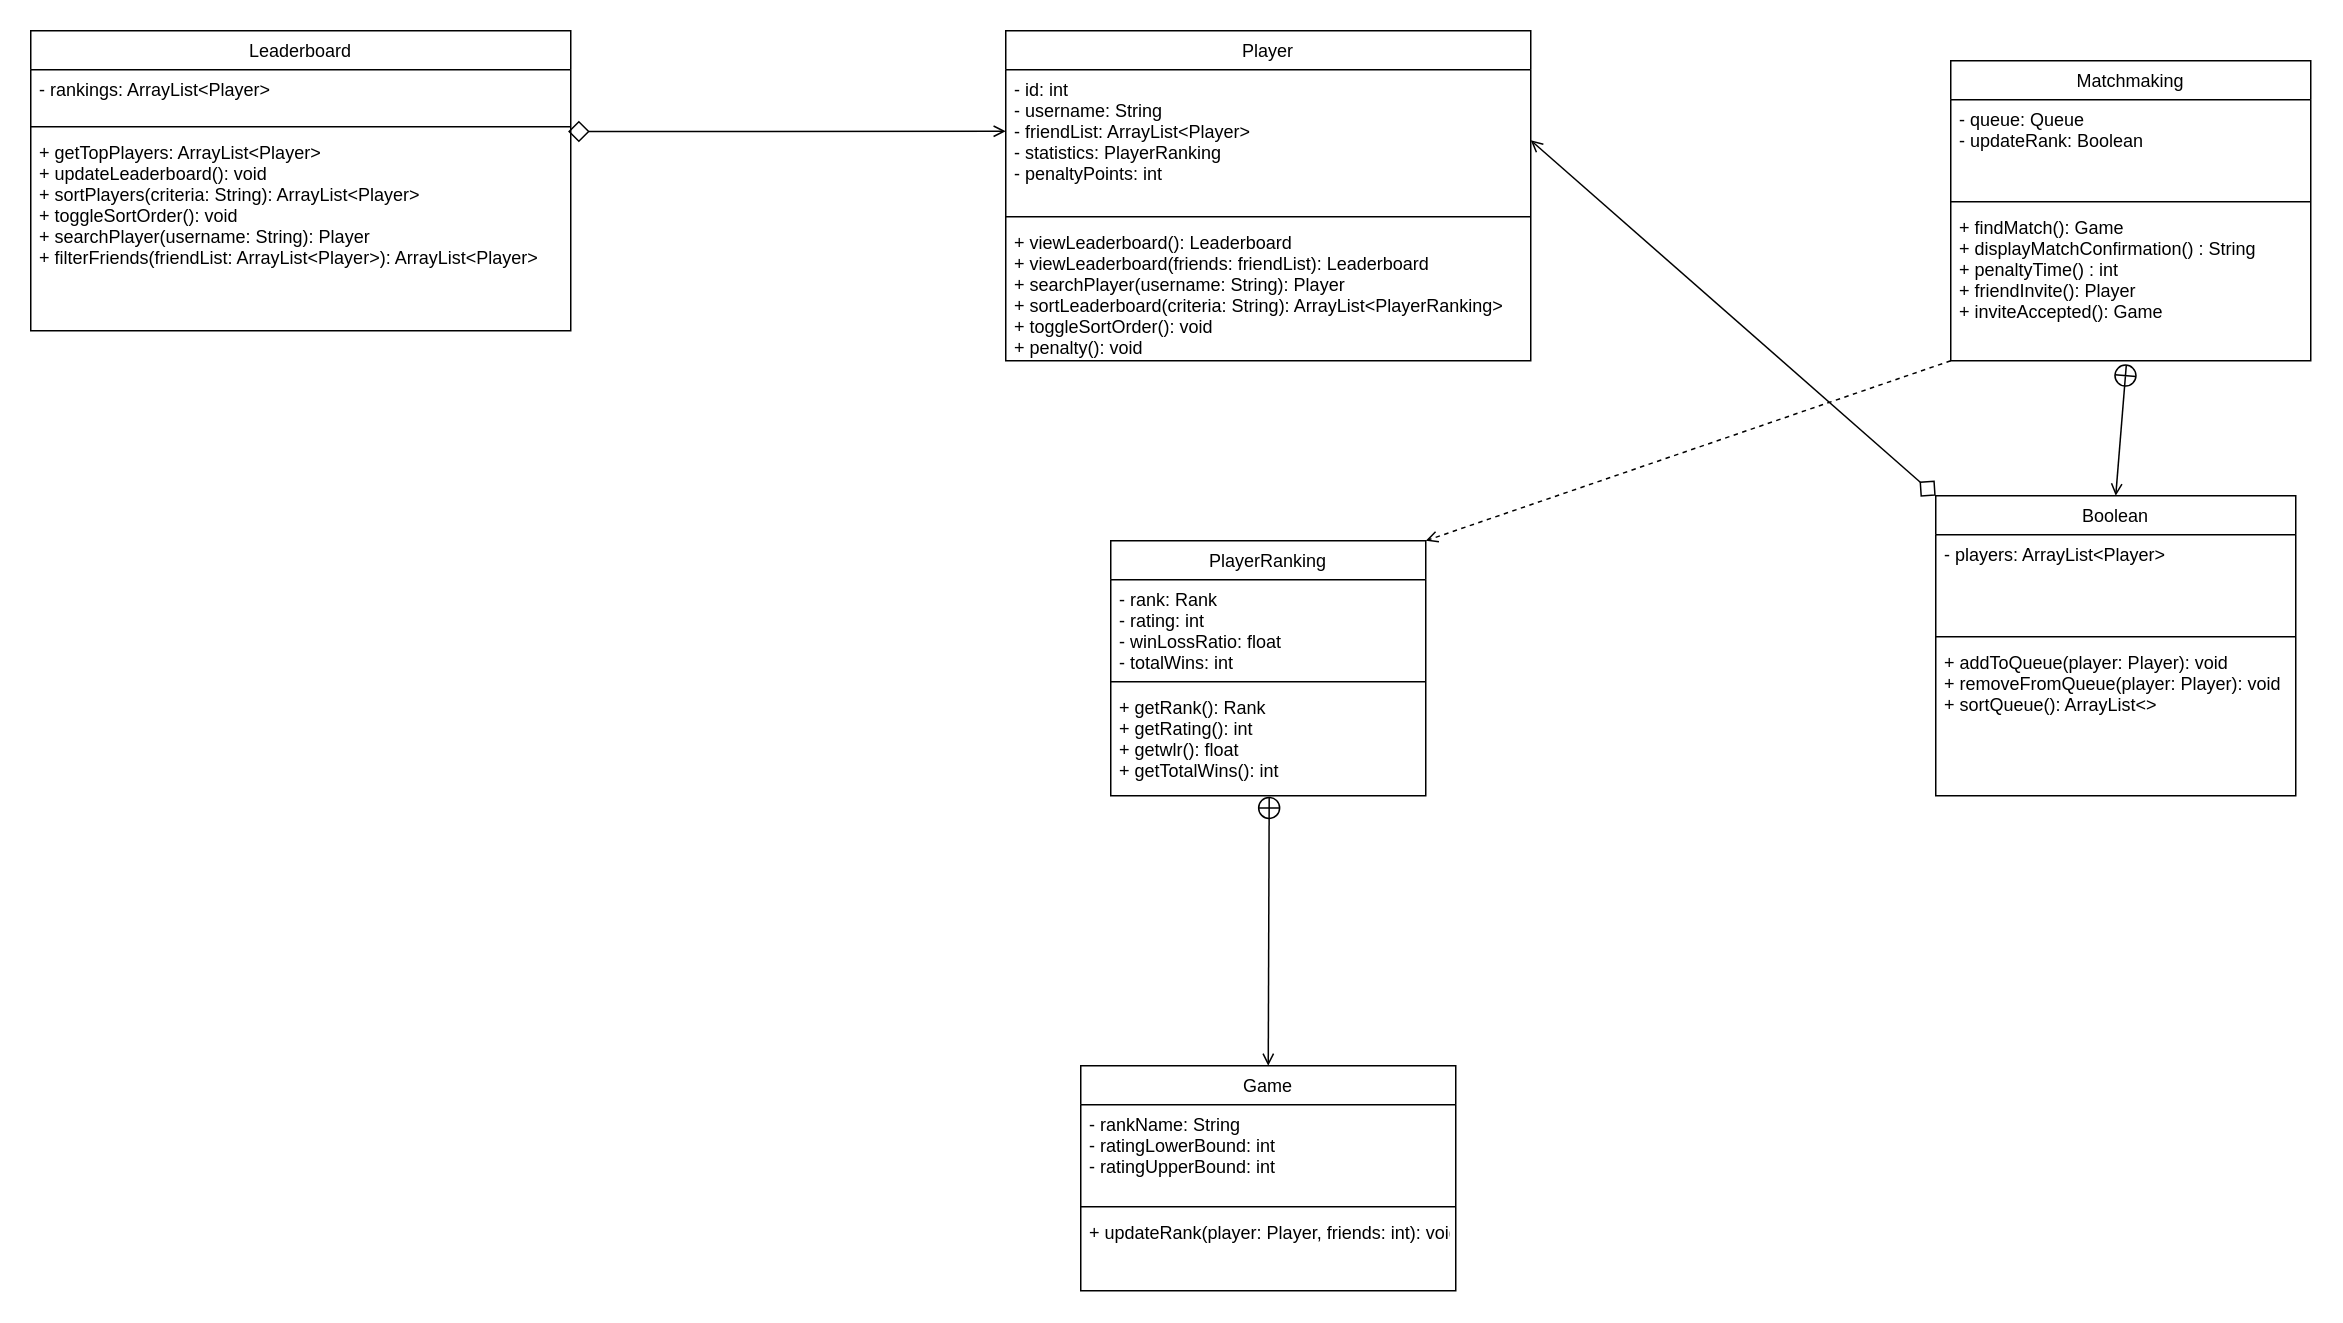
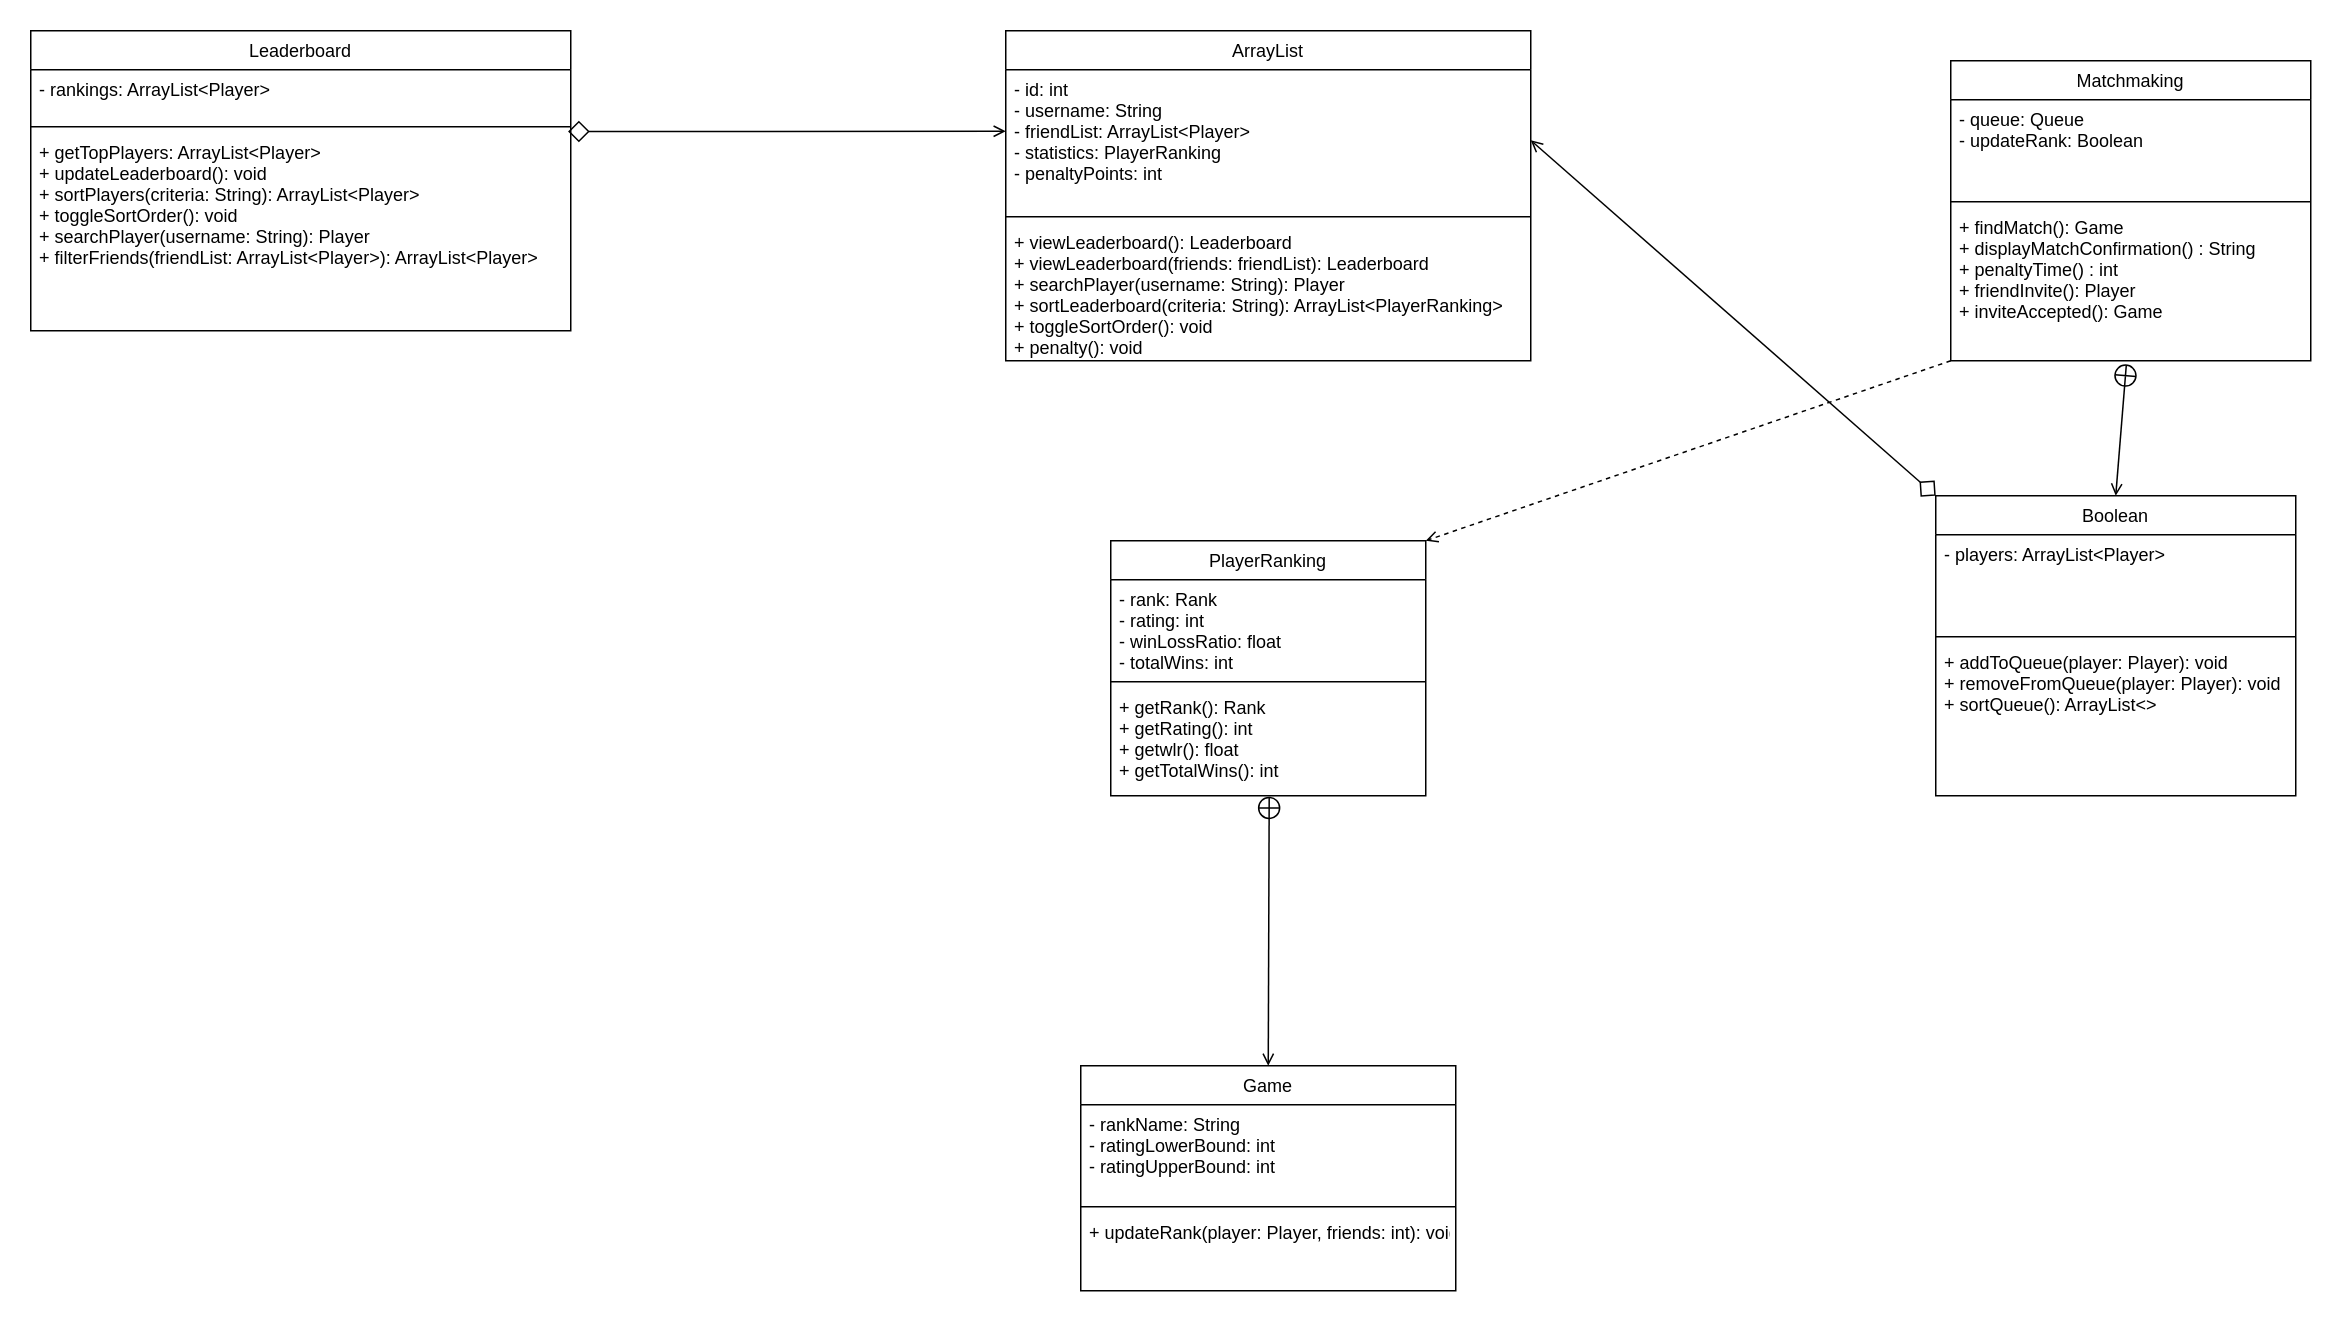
node "Player": label "Player" -> "ArrayList"
